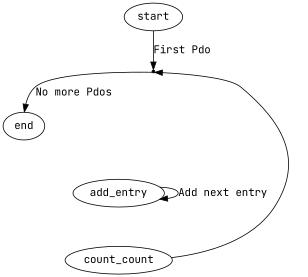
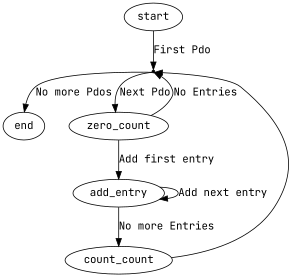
node "zero_count": added
edge "add_entry" -> "count_count": added, label "No more Entries"
